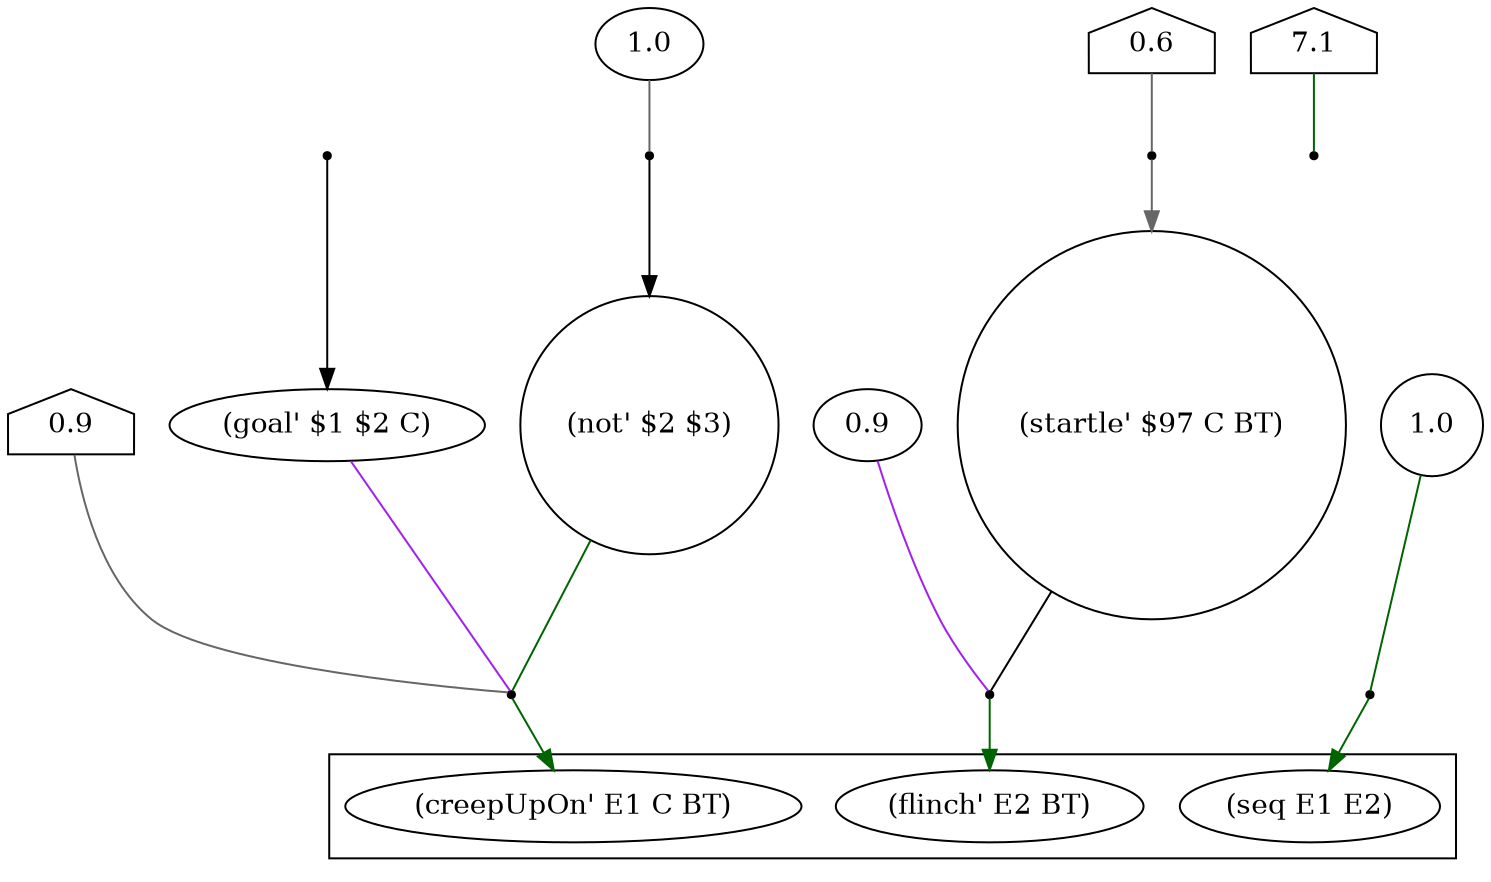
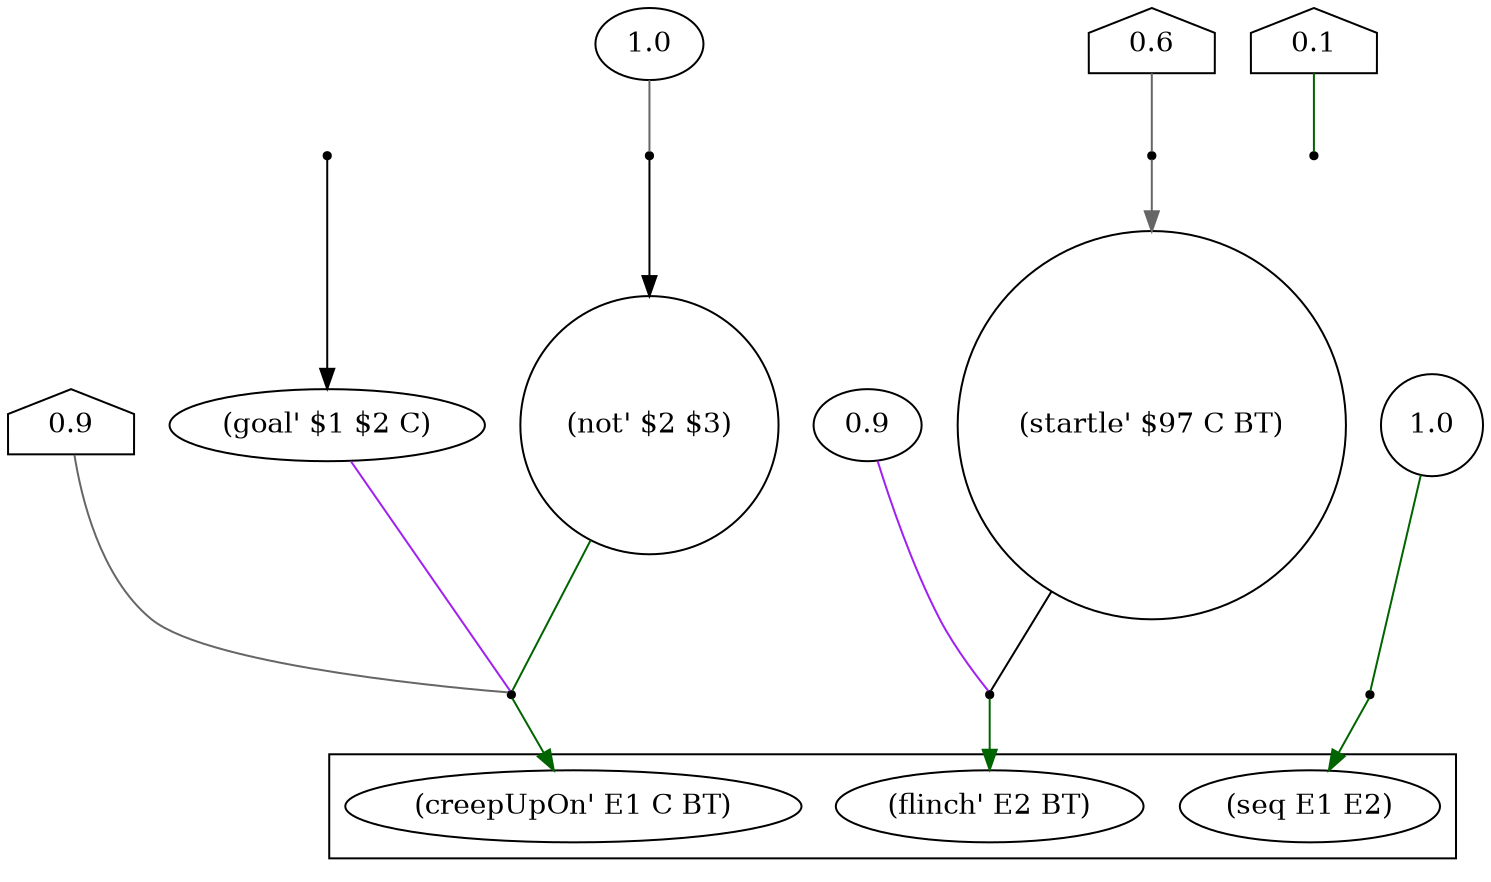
node "7.1": label "7.1" -> "0.1"
